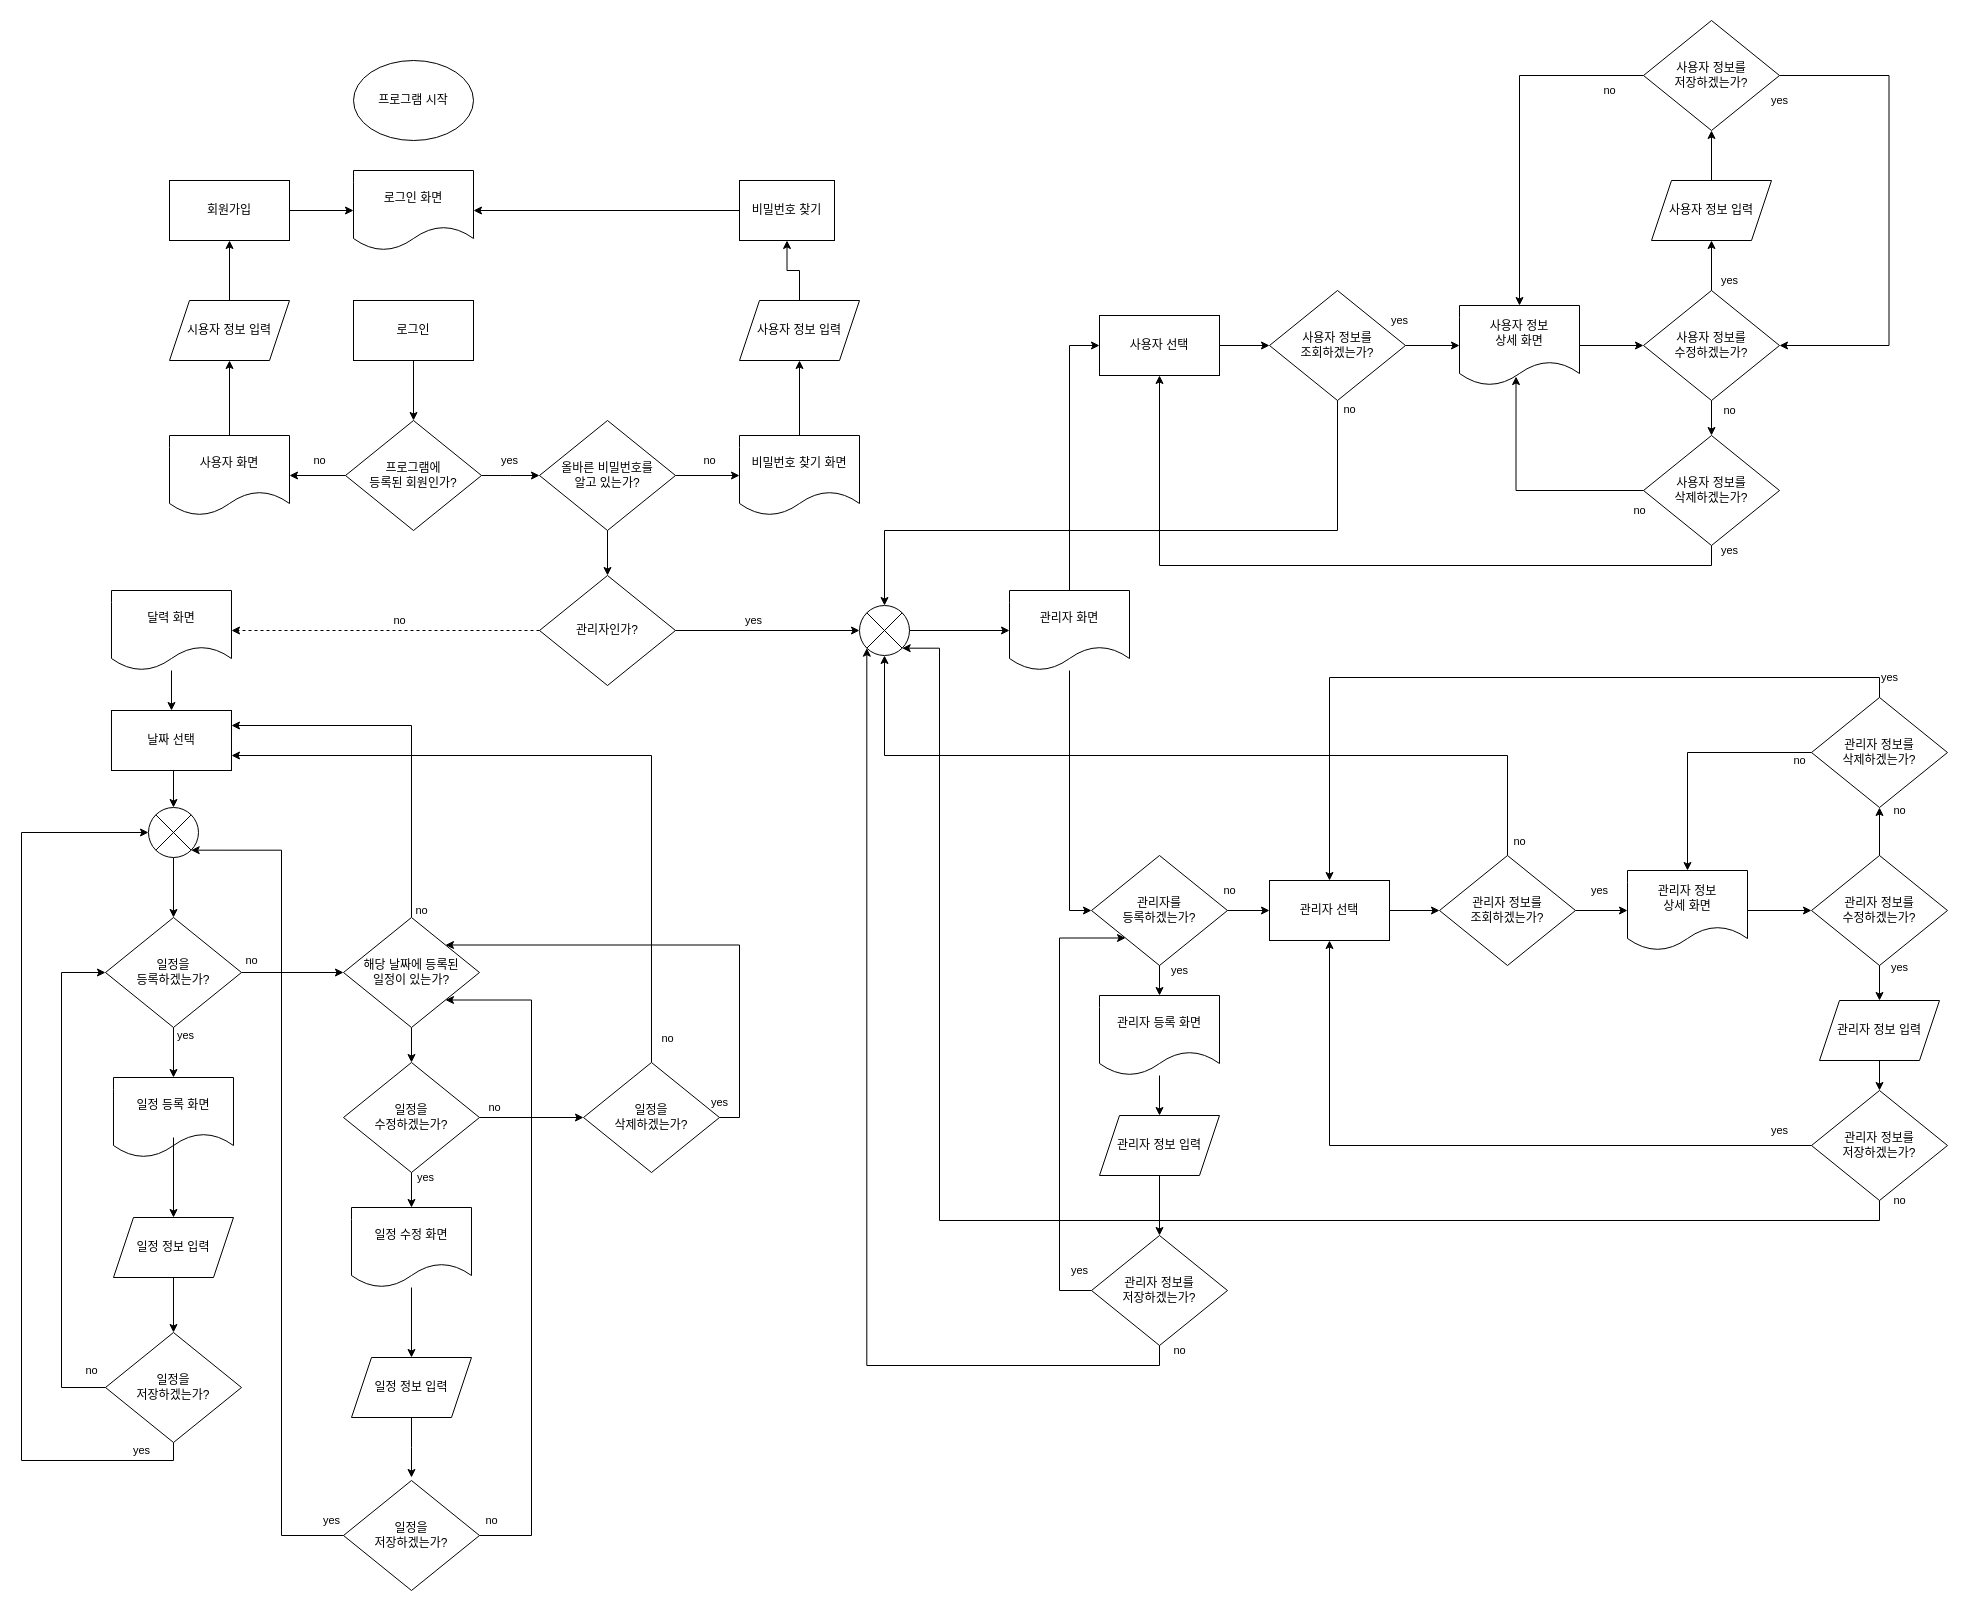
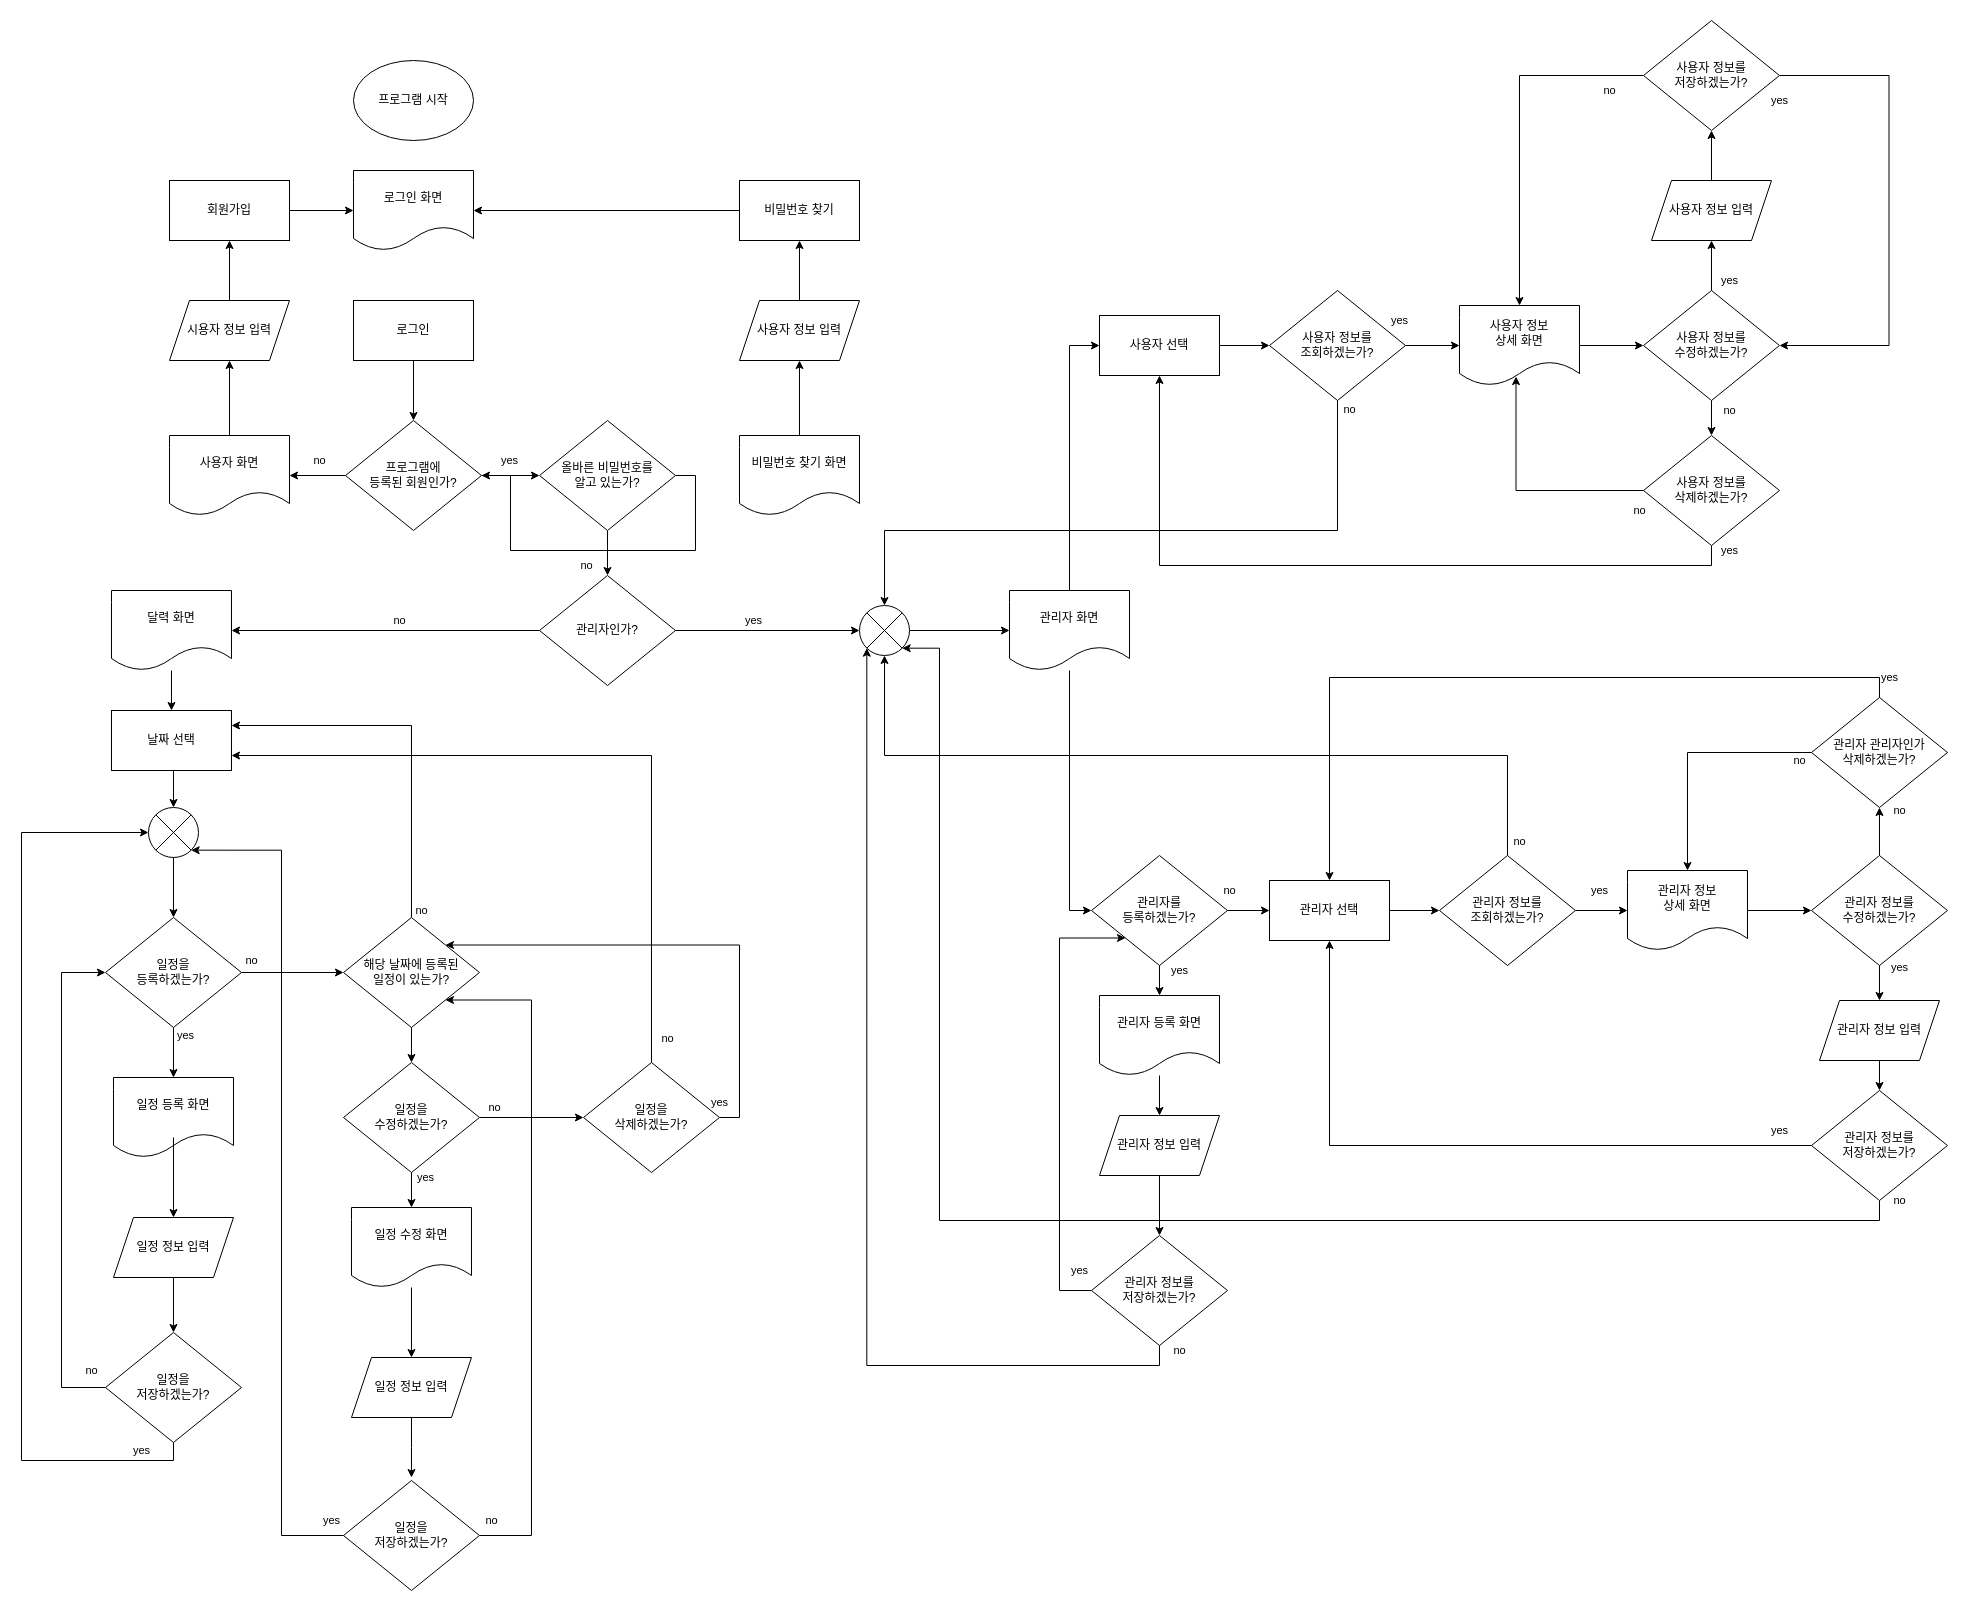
node "비밀번호 찾기": size 95x60 -> 120x60
edge "올바른 비밀번호를 알고 있는가?" -> "비밀번호 찾기 화면": now "올바른 비밀번호를 알고 있는가?" -> "프로그램에 등록된 회원인가?"
edge "관리자인가?" -> "달력 화면": style dashed -> solid
node "관리자 정보를 삭제하겠는가?": label "관리자 정보를 삭제하겠는가?" -> "관리자 관리자인가 삭제하겠는가?"
